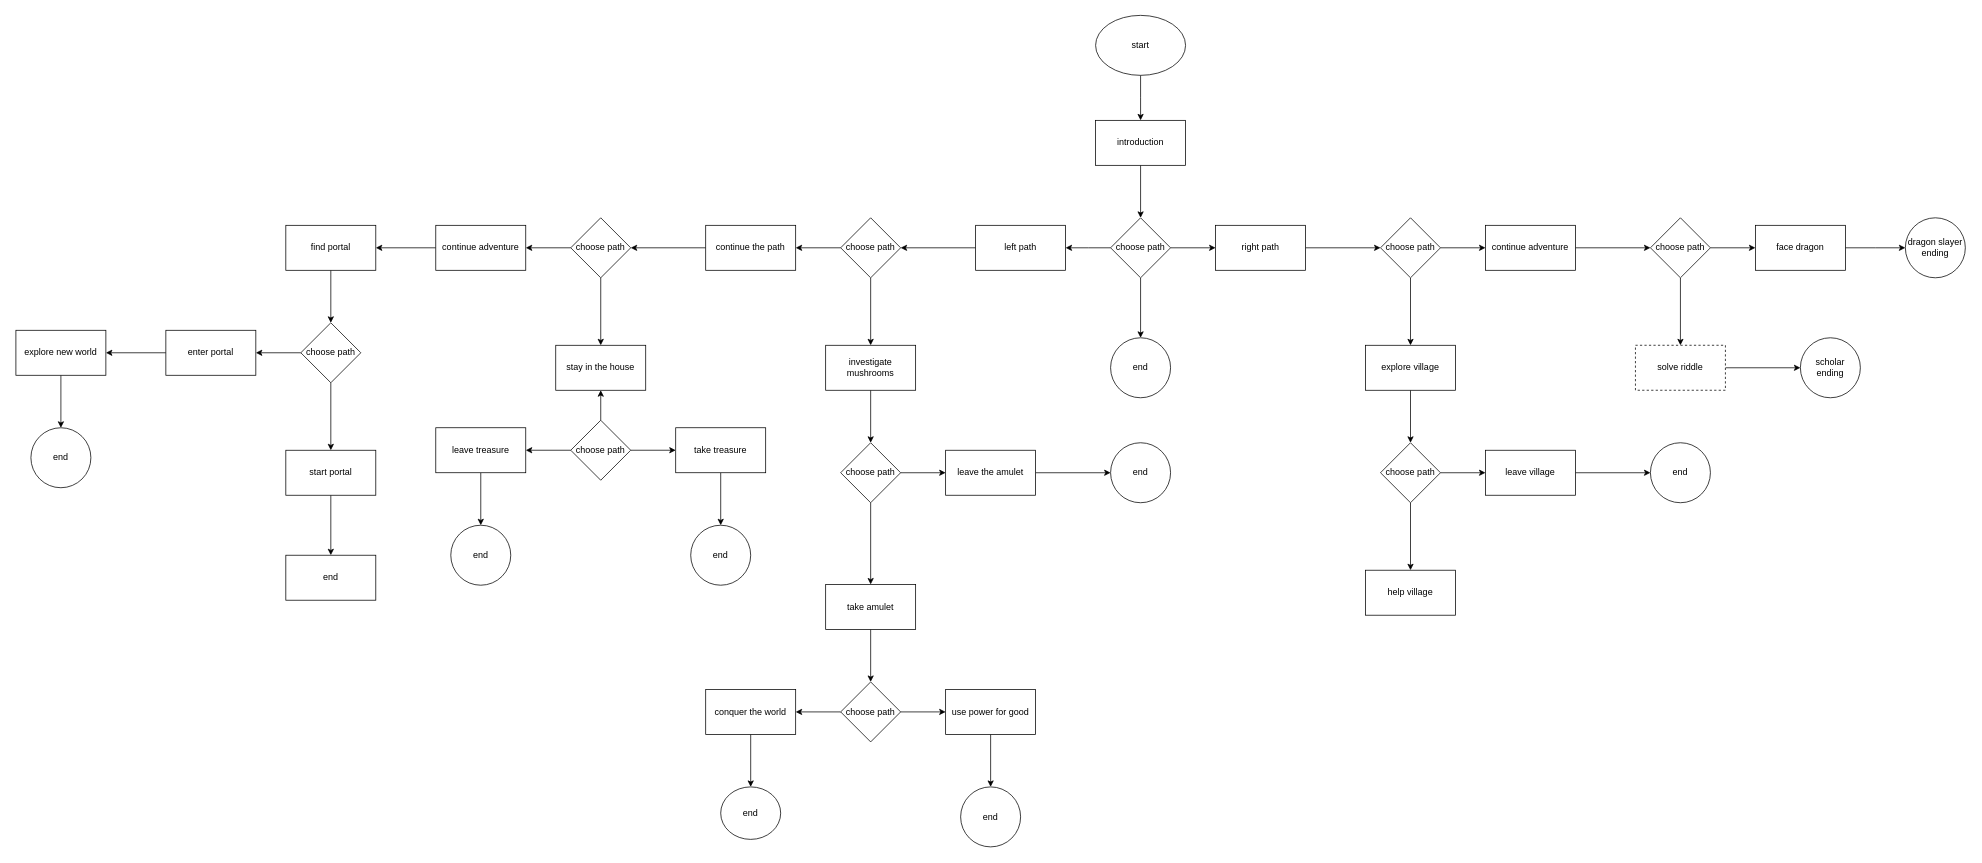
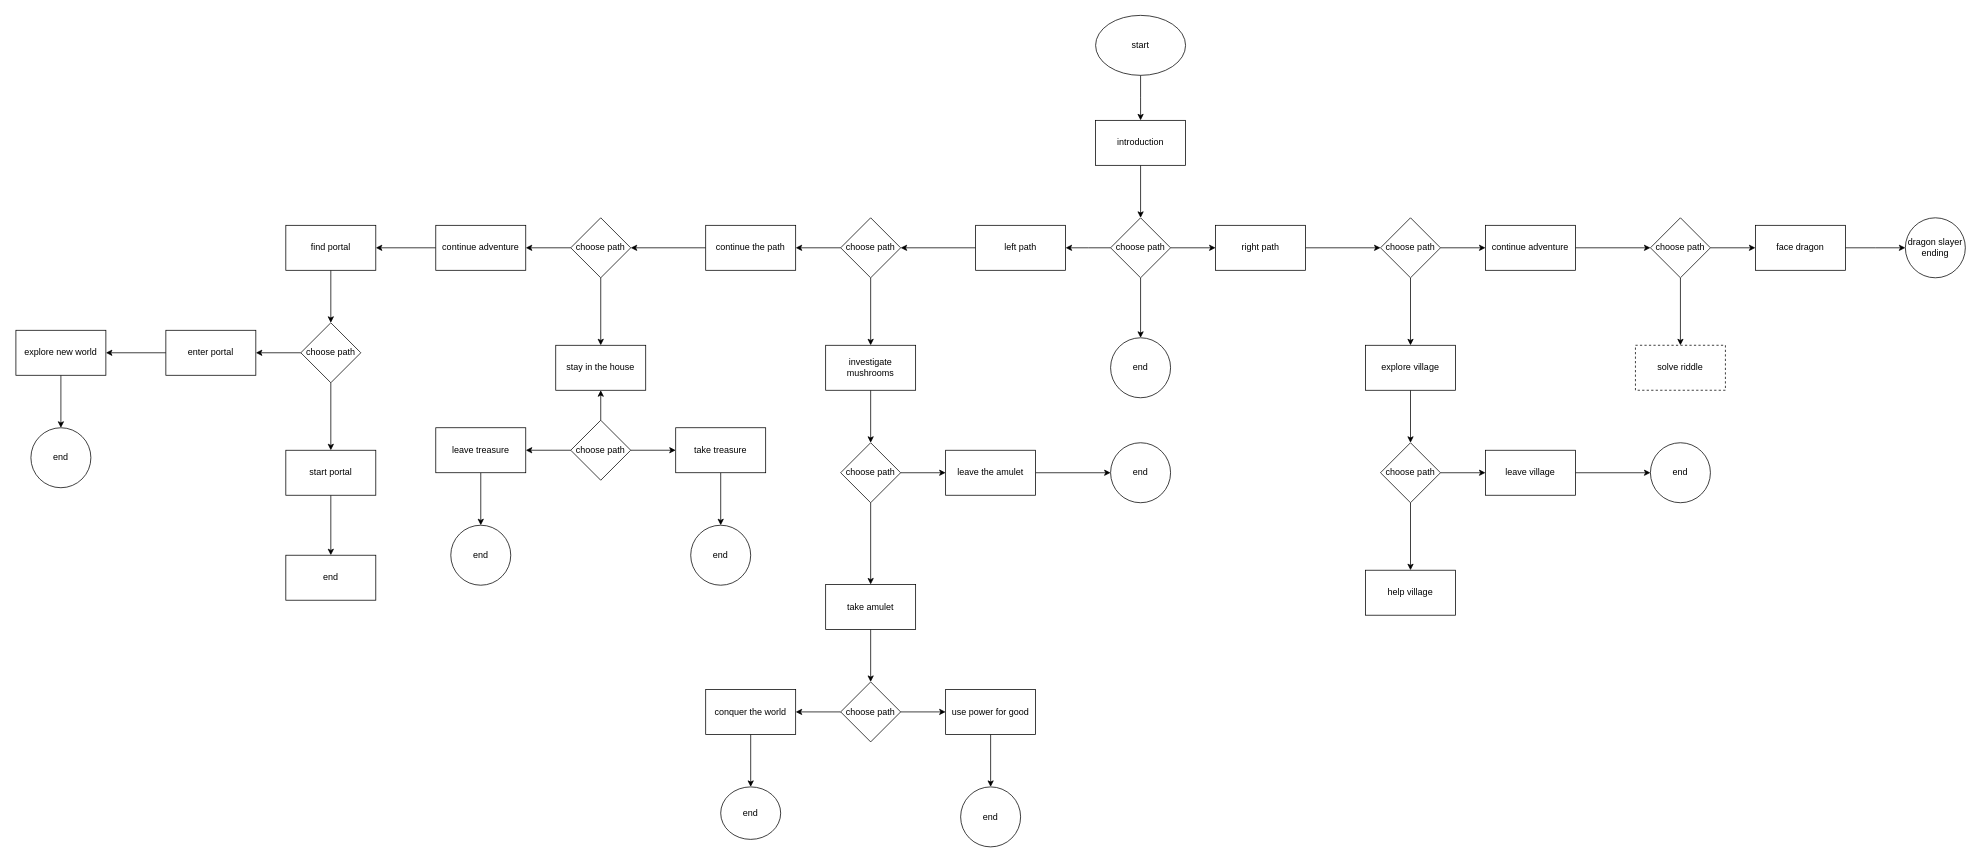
edge "solve riddle" -> "scholar ending": removed
node "scholar ending": removed
